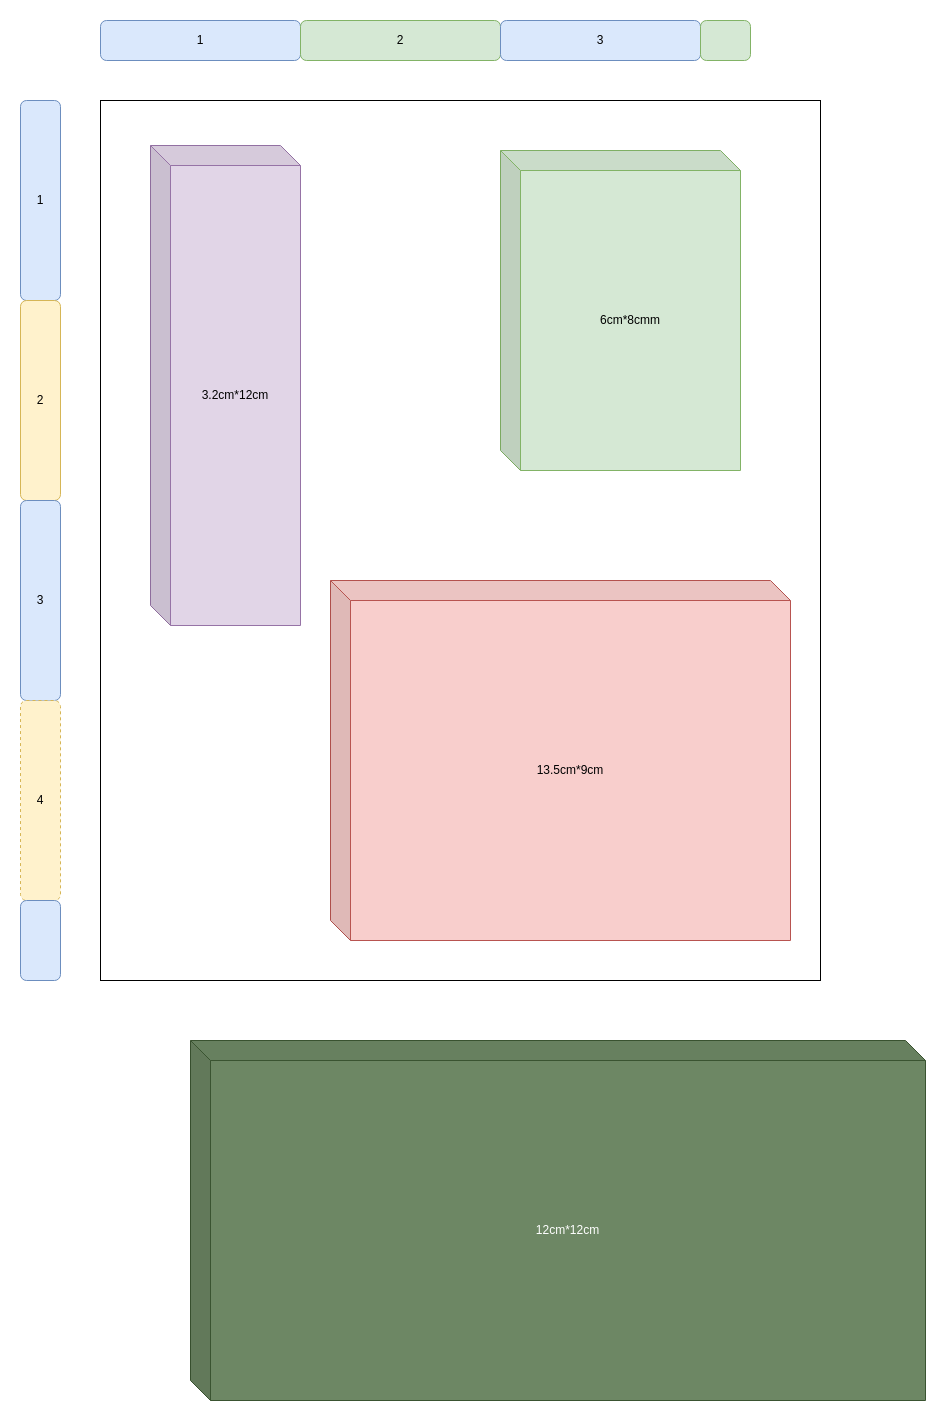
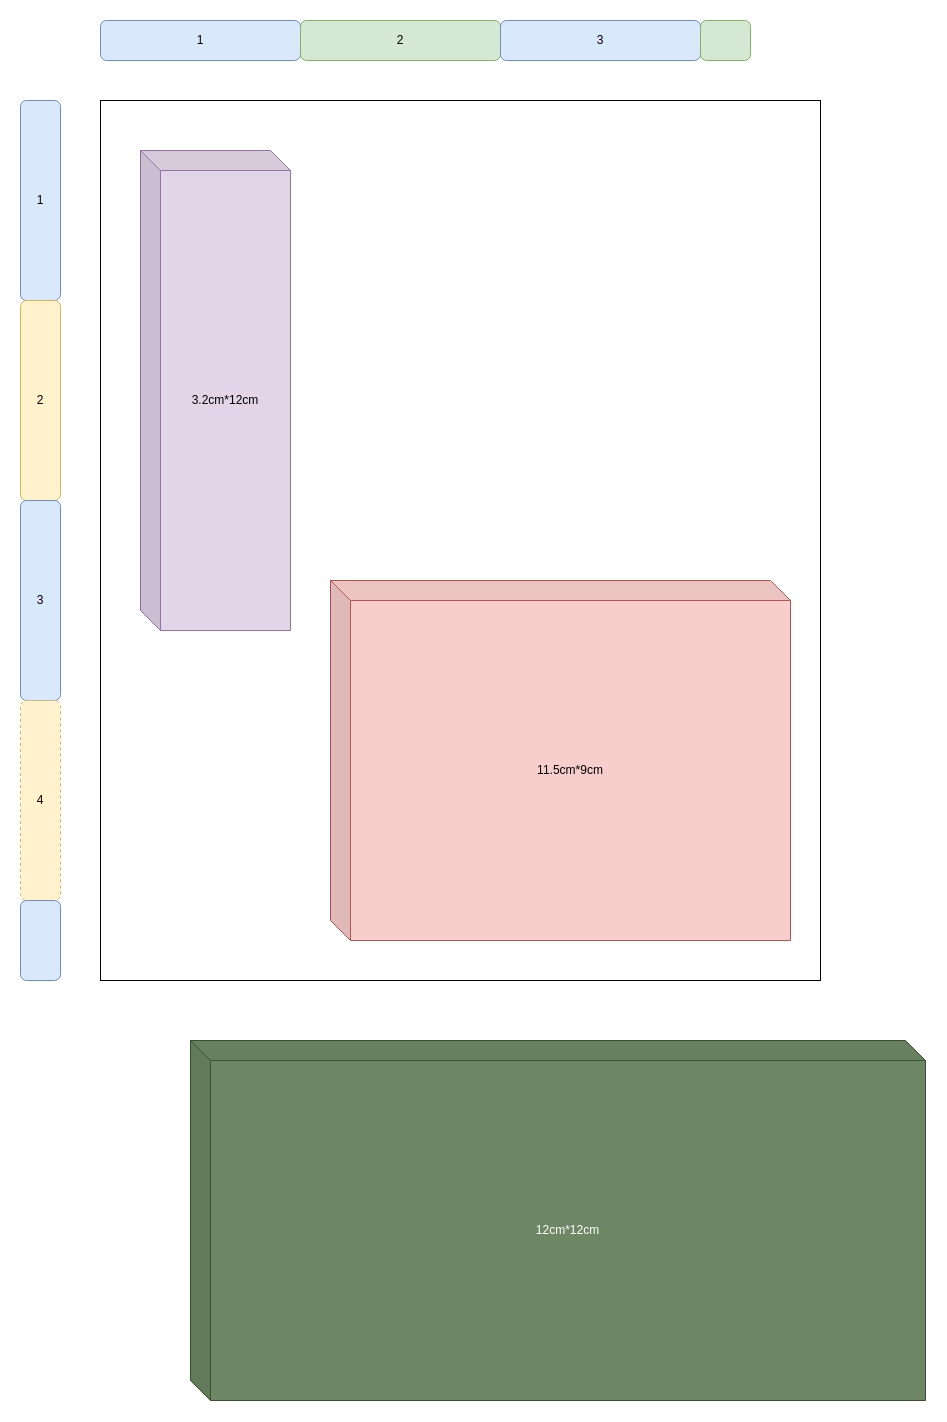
node "6cm*8cmm": removed
node "3.2cm*12cm": moved (226, 386) -> (216, 391)
node "13.5cm*9cm": label "13.5cm*9cm" -> "11.5cm*9cm"
